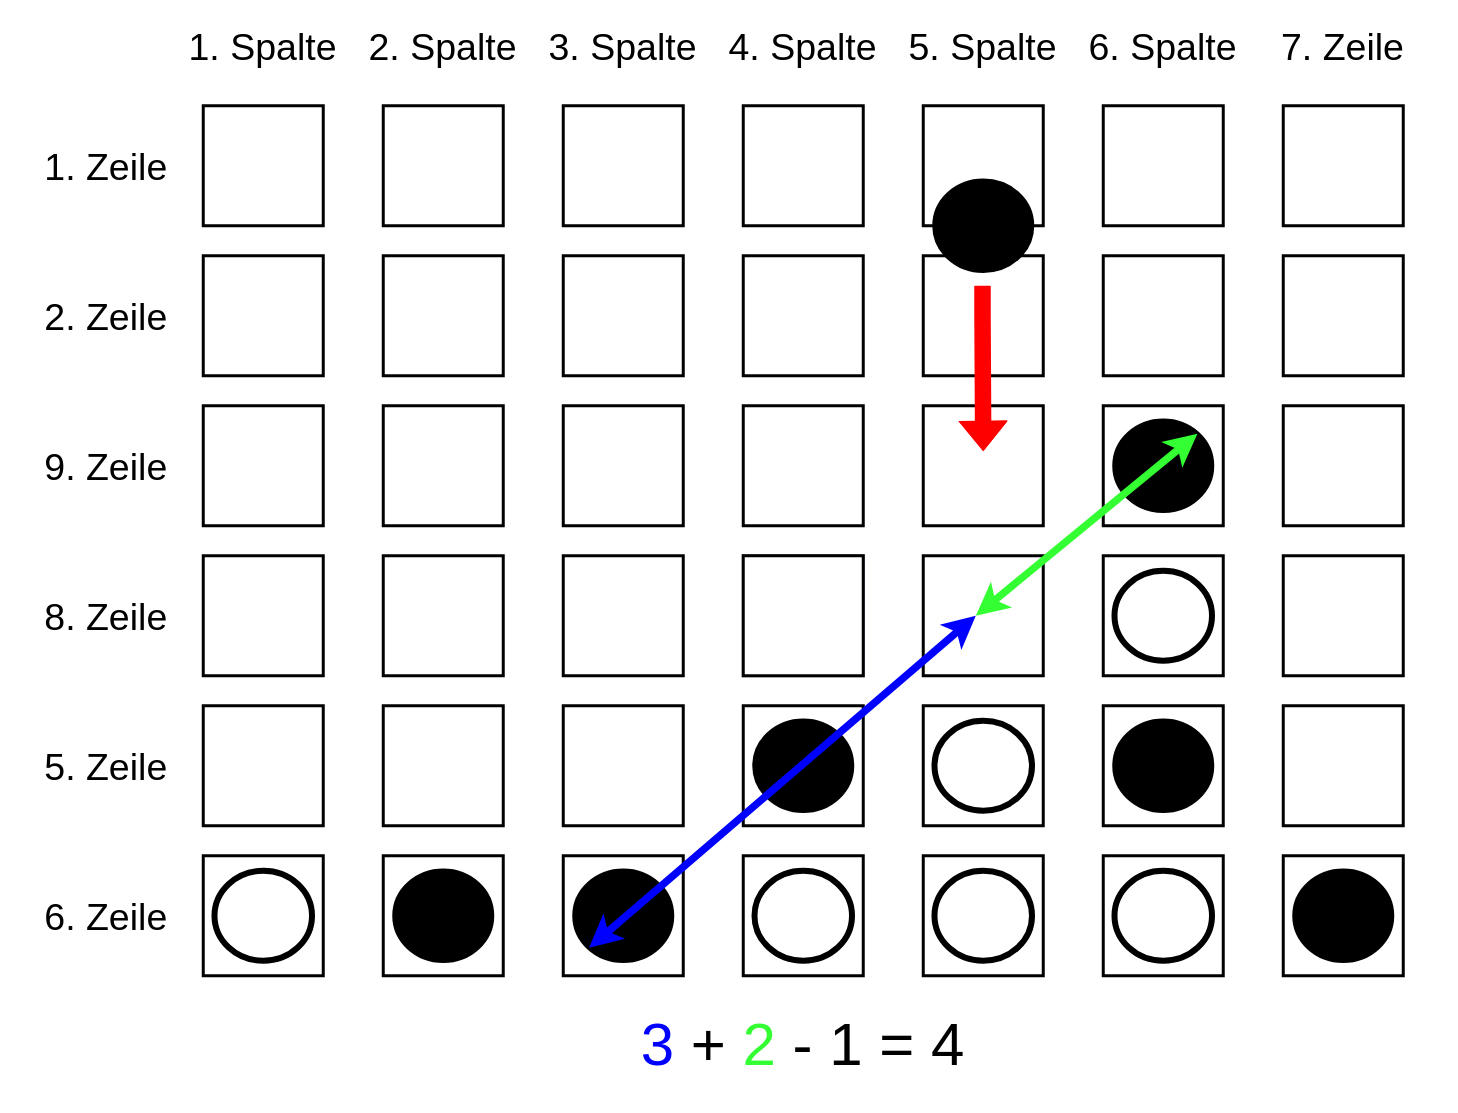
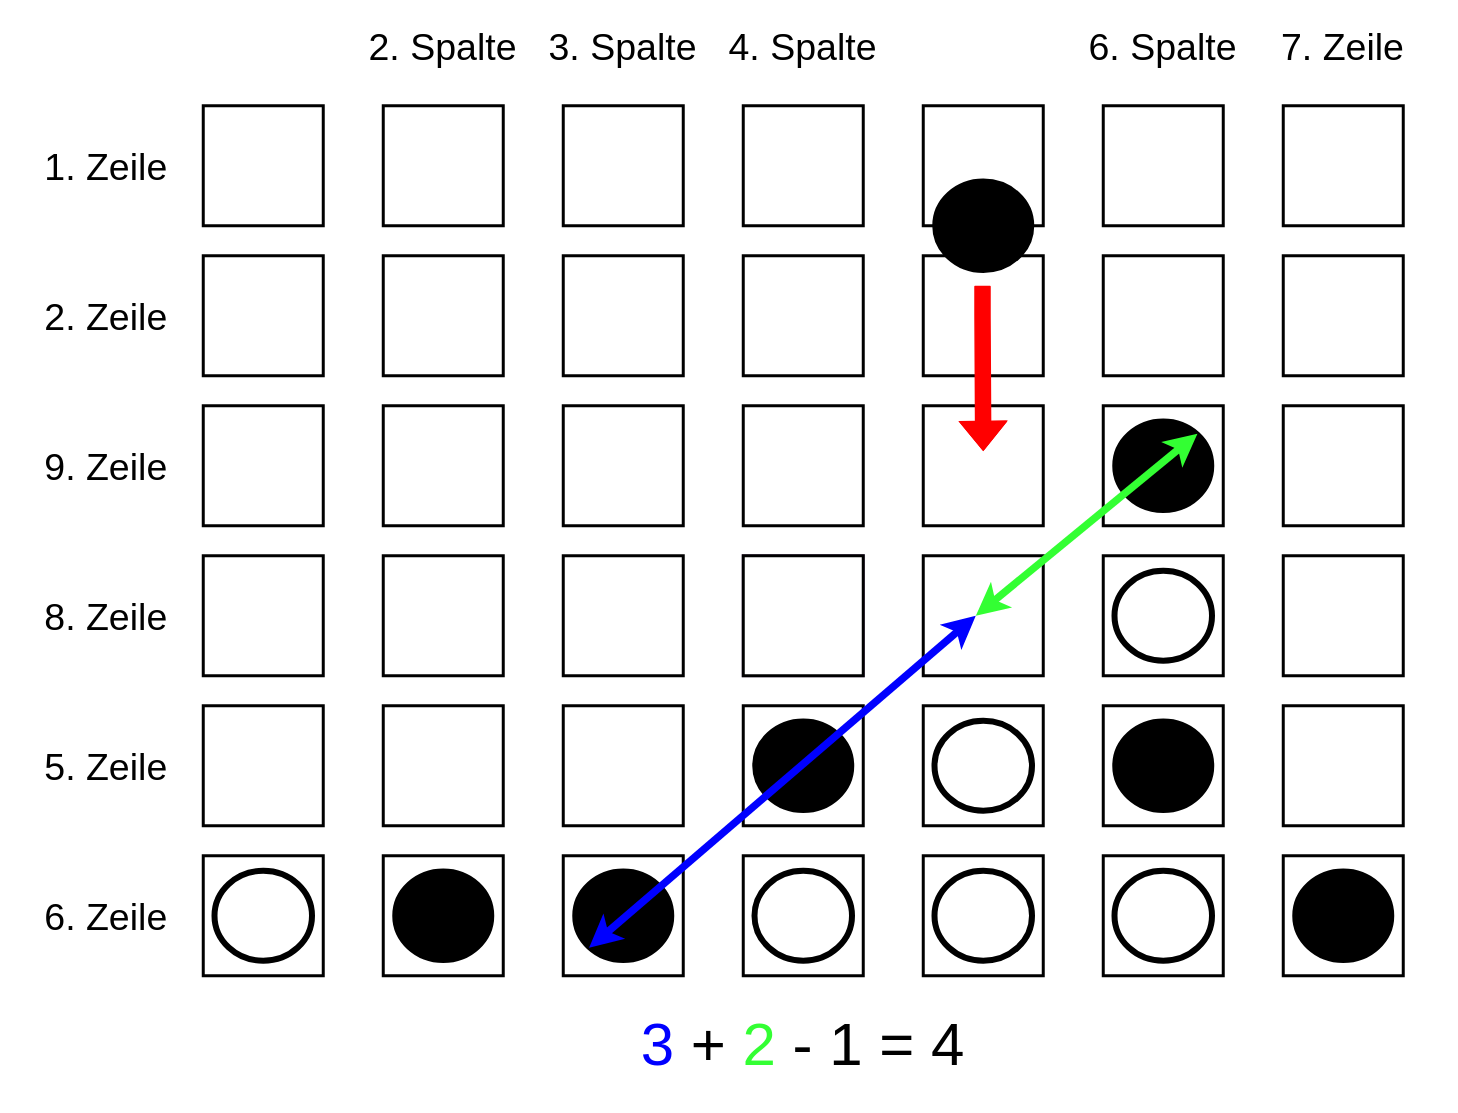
node "1. Spalte": removed
node "5. Spalte": removed
